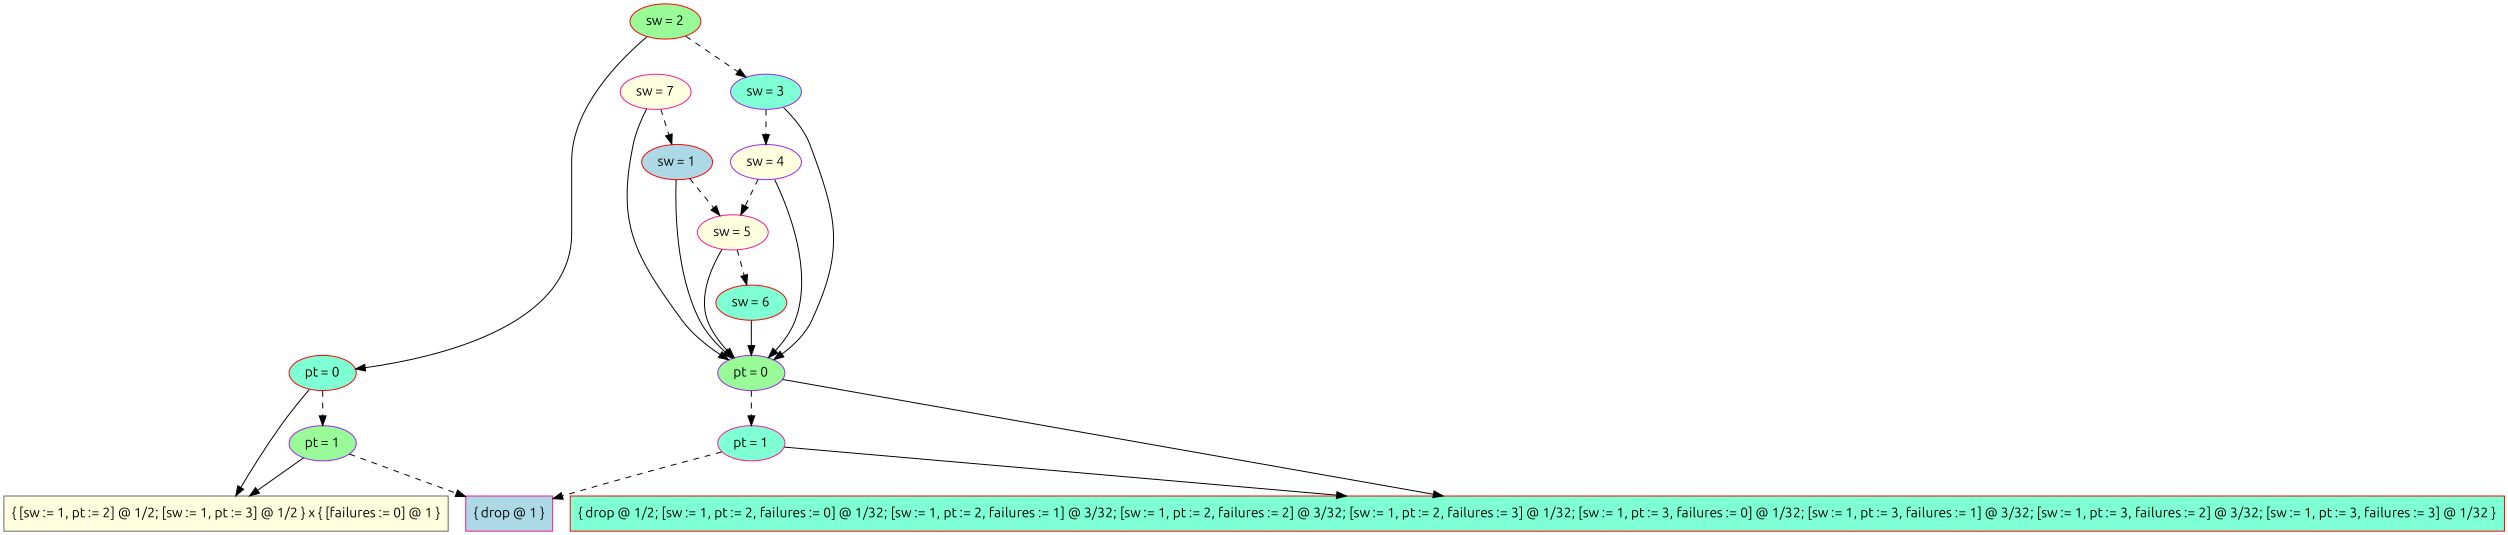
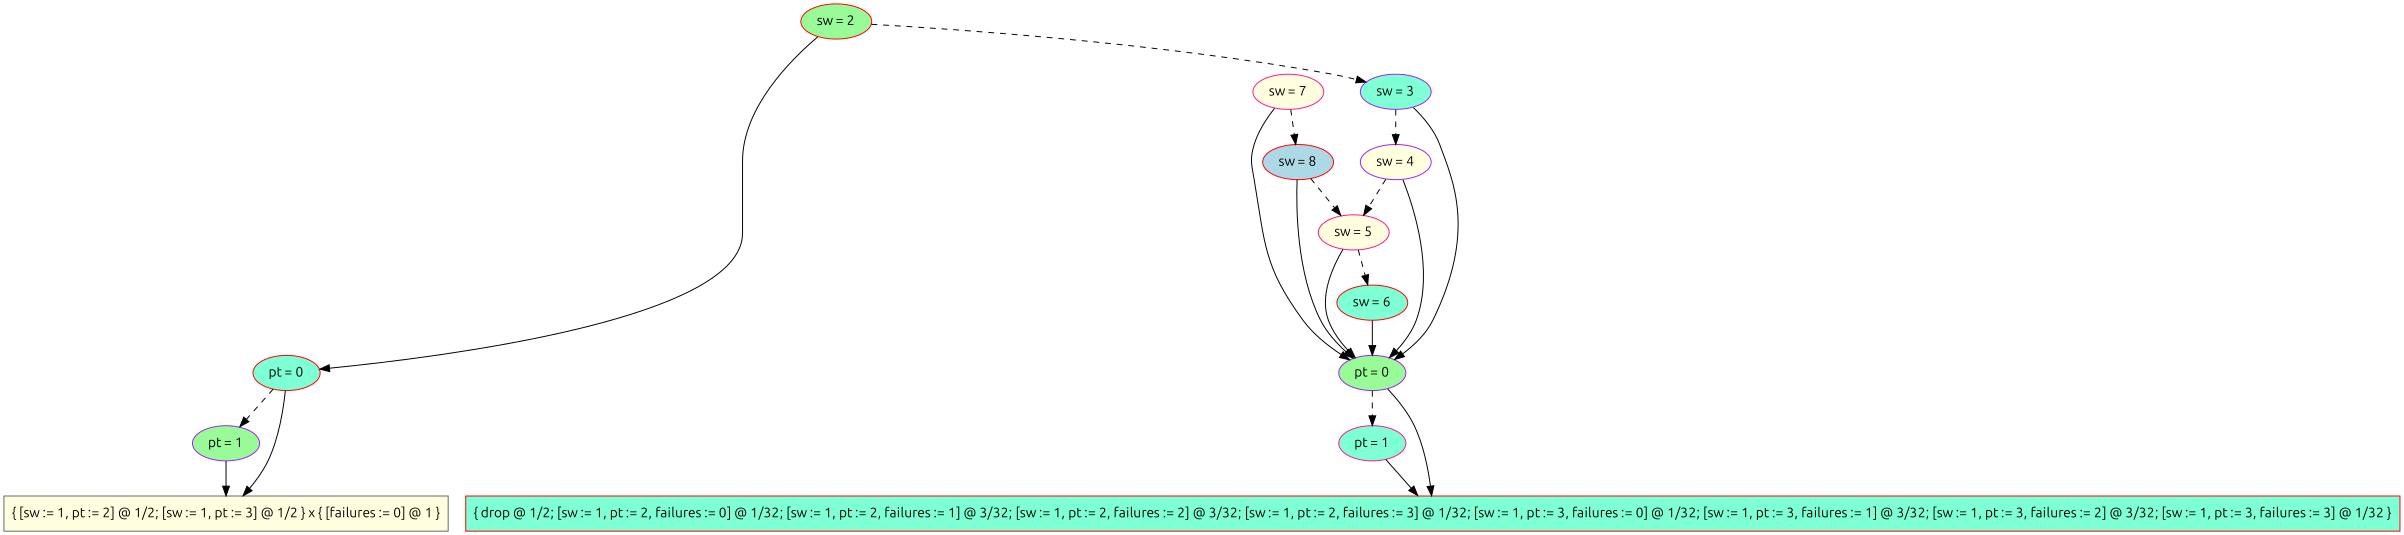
node "sw = 1": label "sw = 1" -> "sw = 8"
node "{ drop @ 1 }": removed
